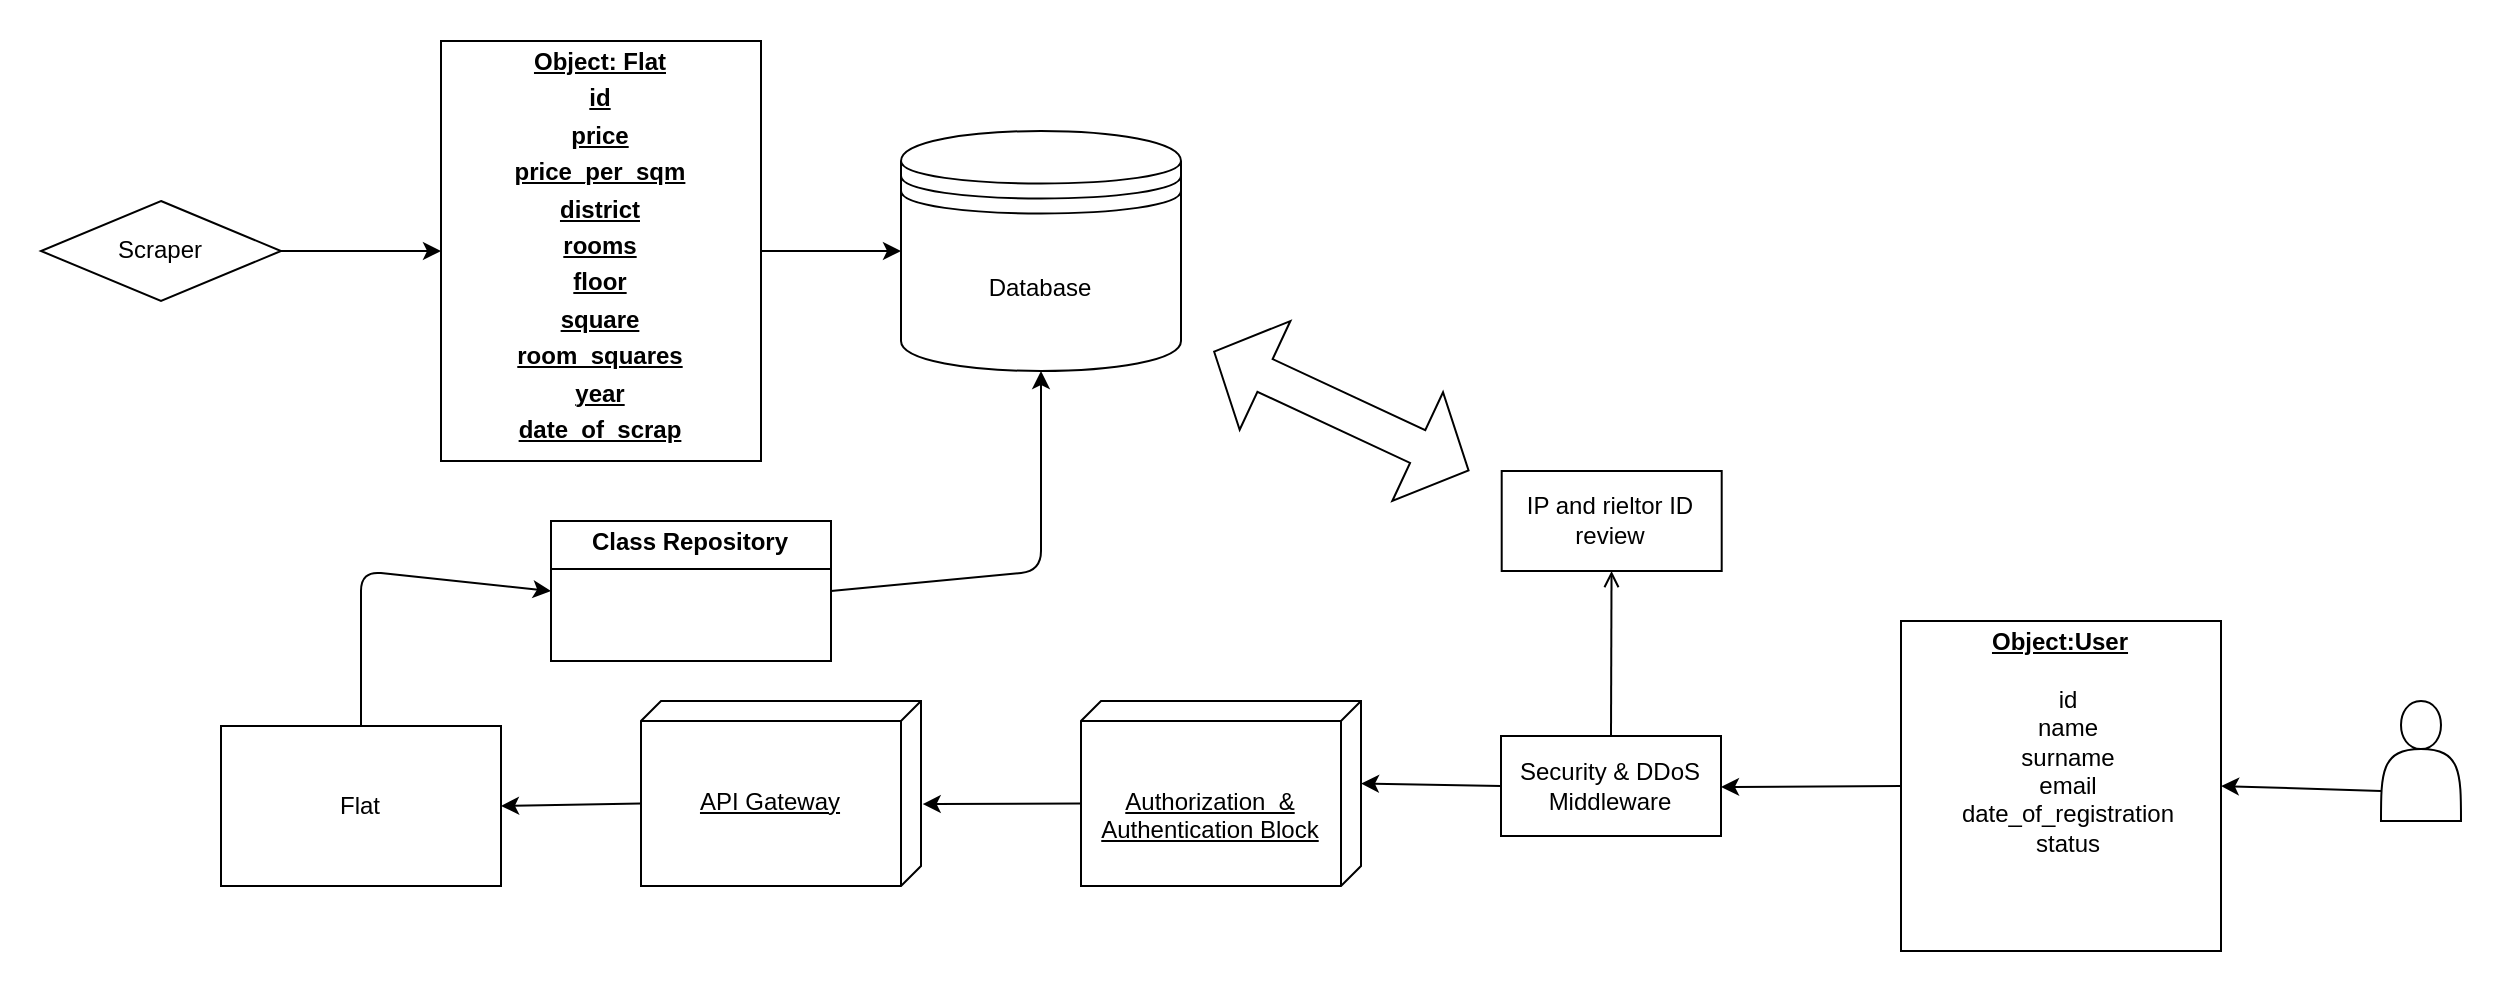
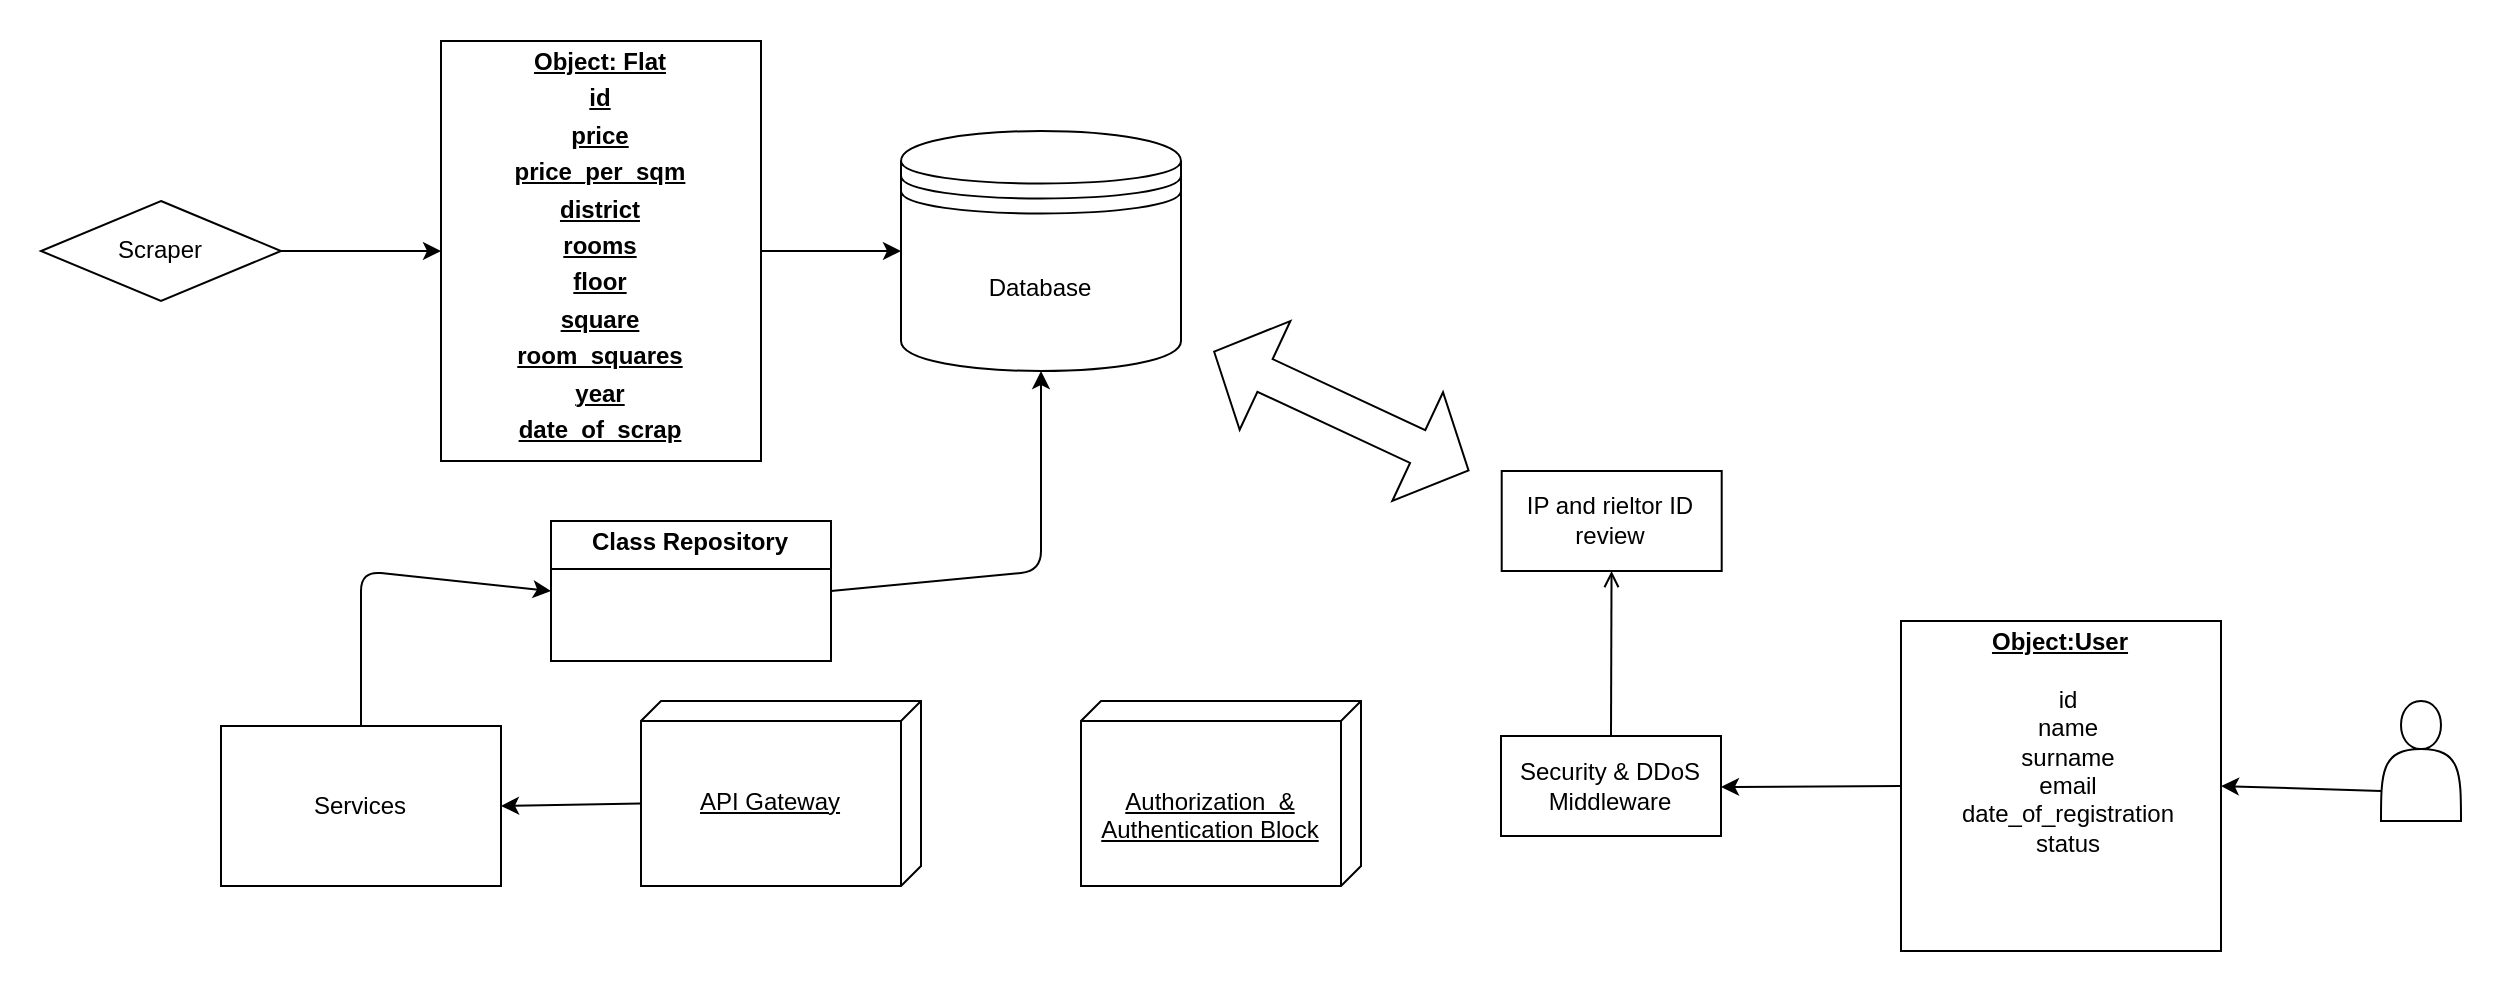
edge "Security & DDoS Middleware" -> "Authorization & Authentication Block": removed
edge "Authorization & Authentication Block" -> "API Gateway": removed
node "Flat": label "Flat" -> "Services"
